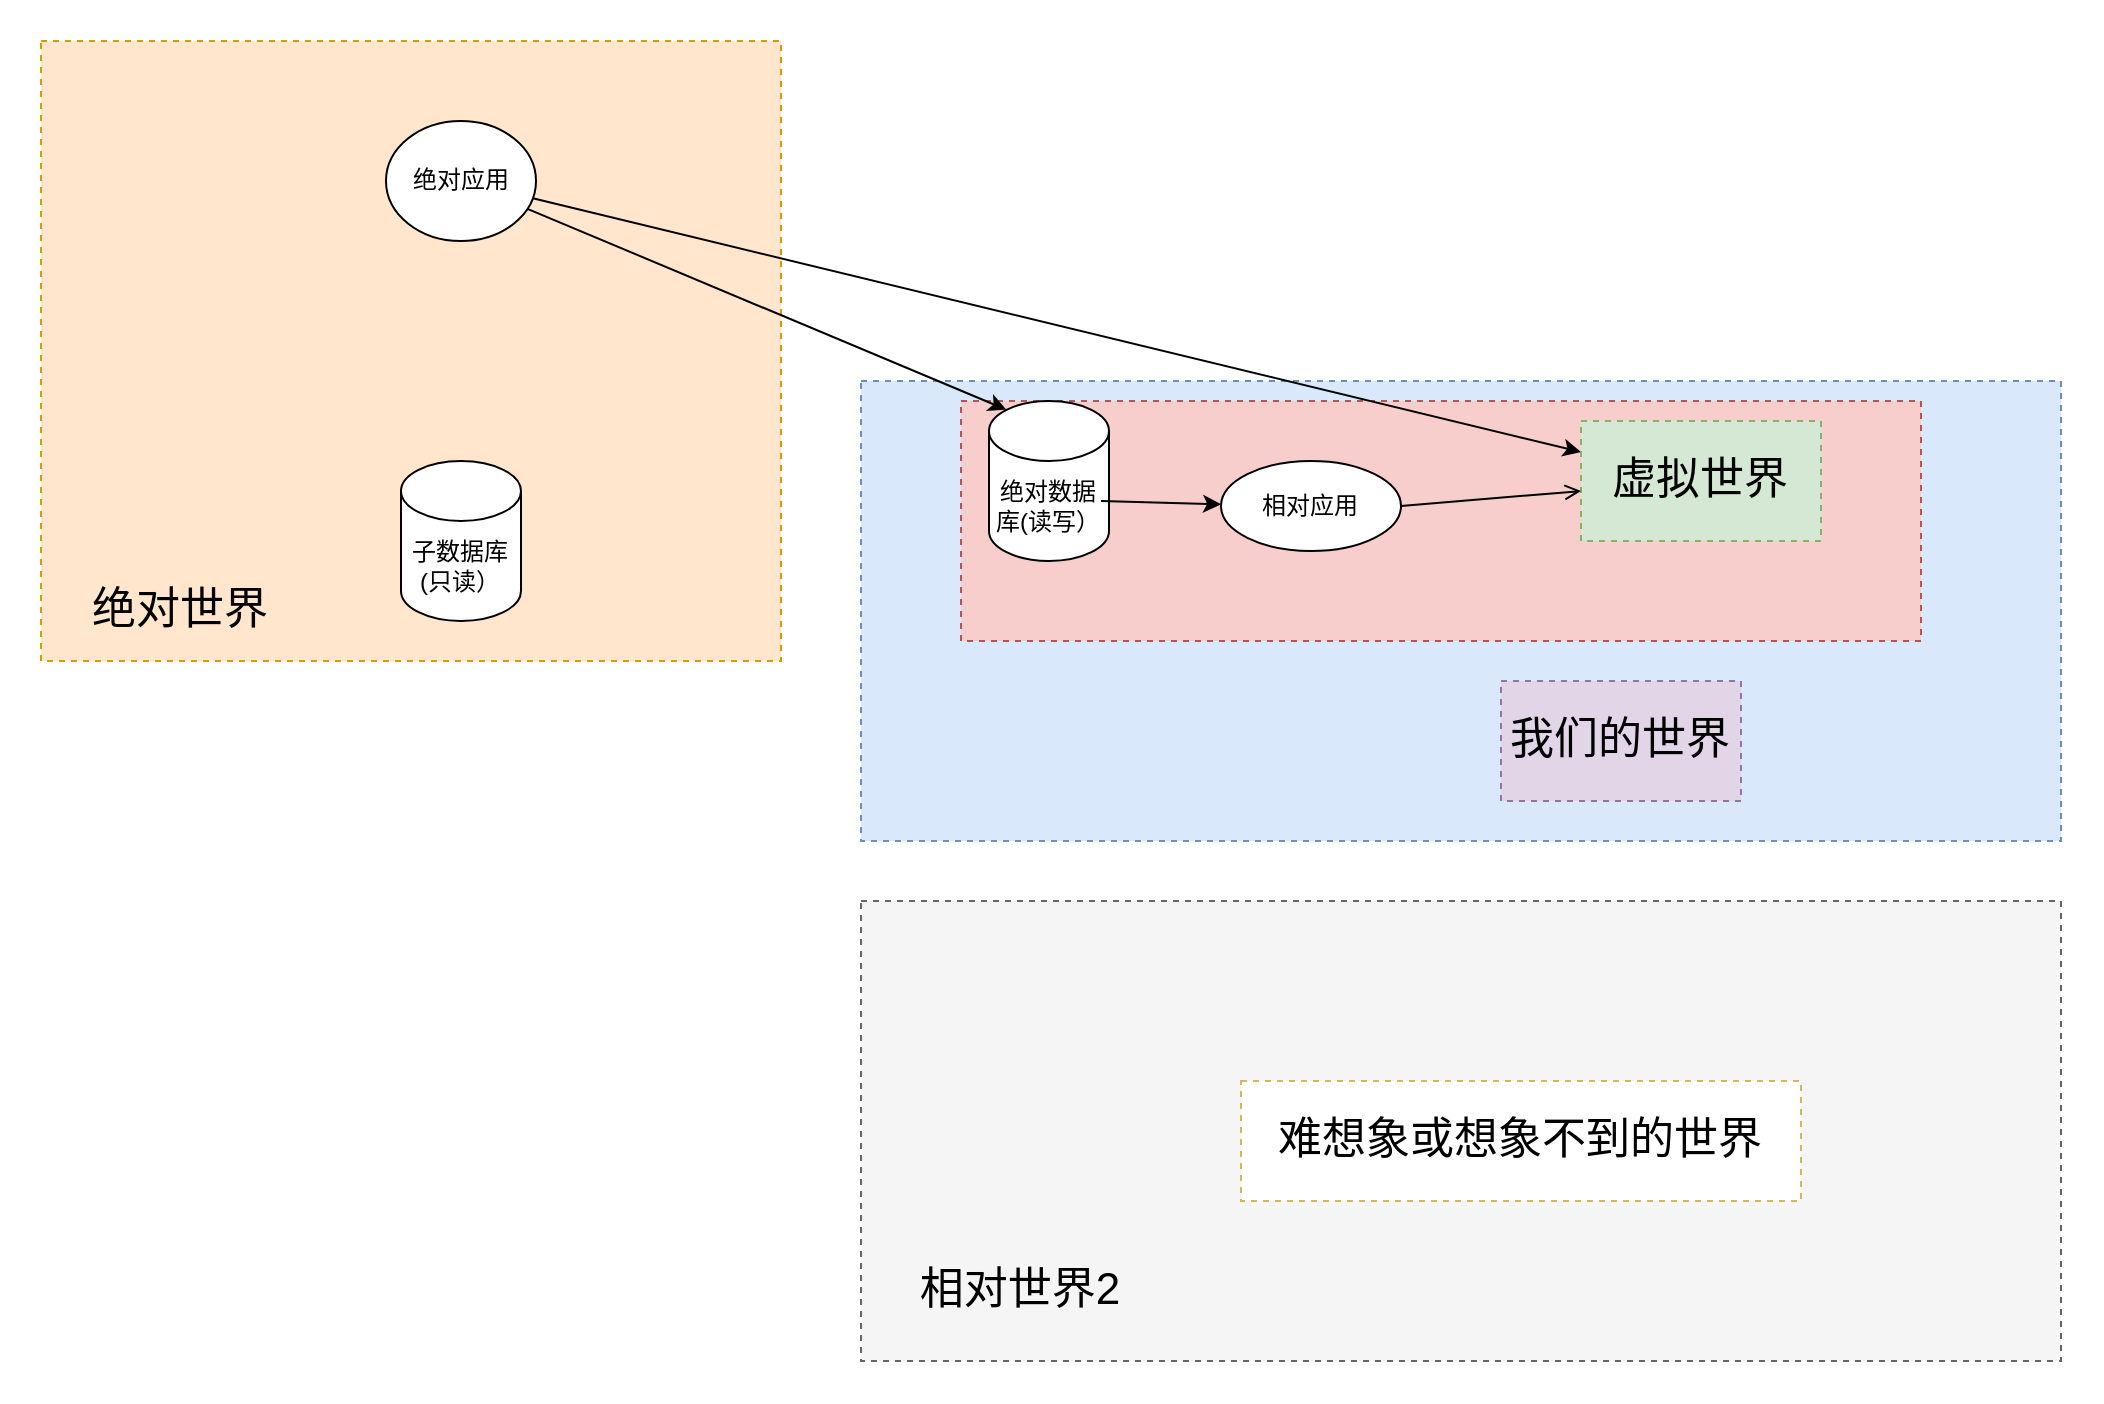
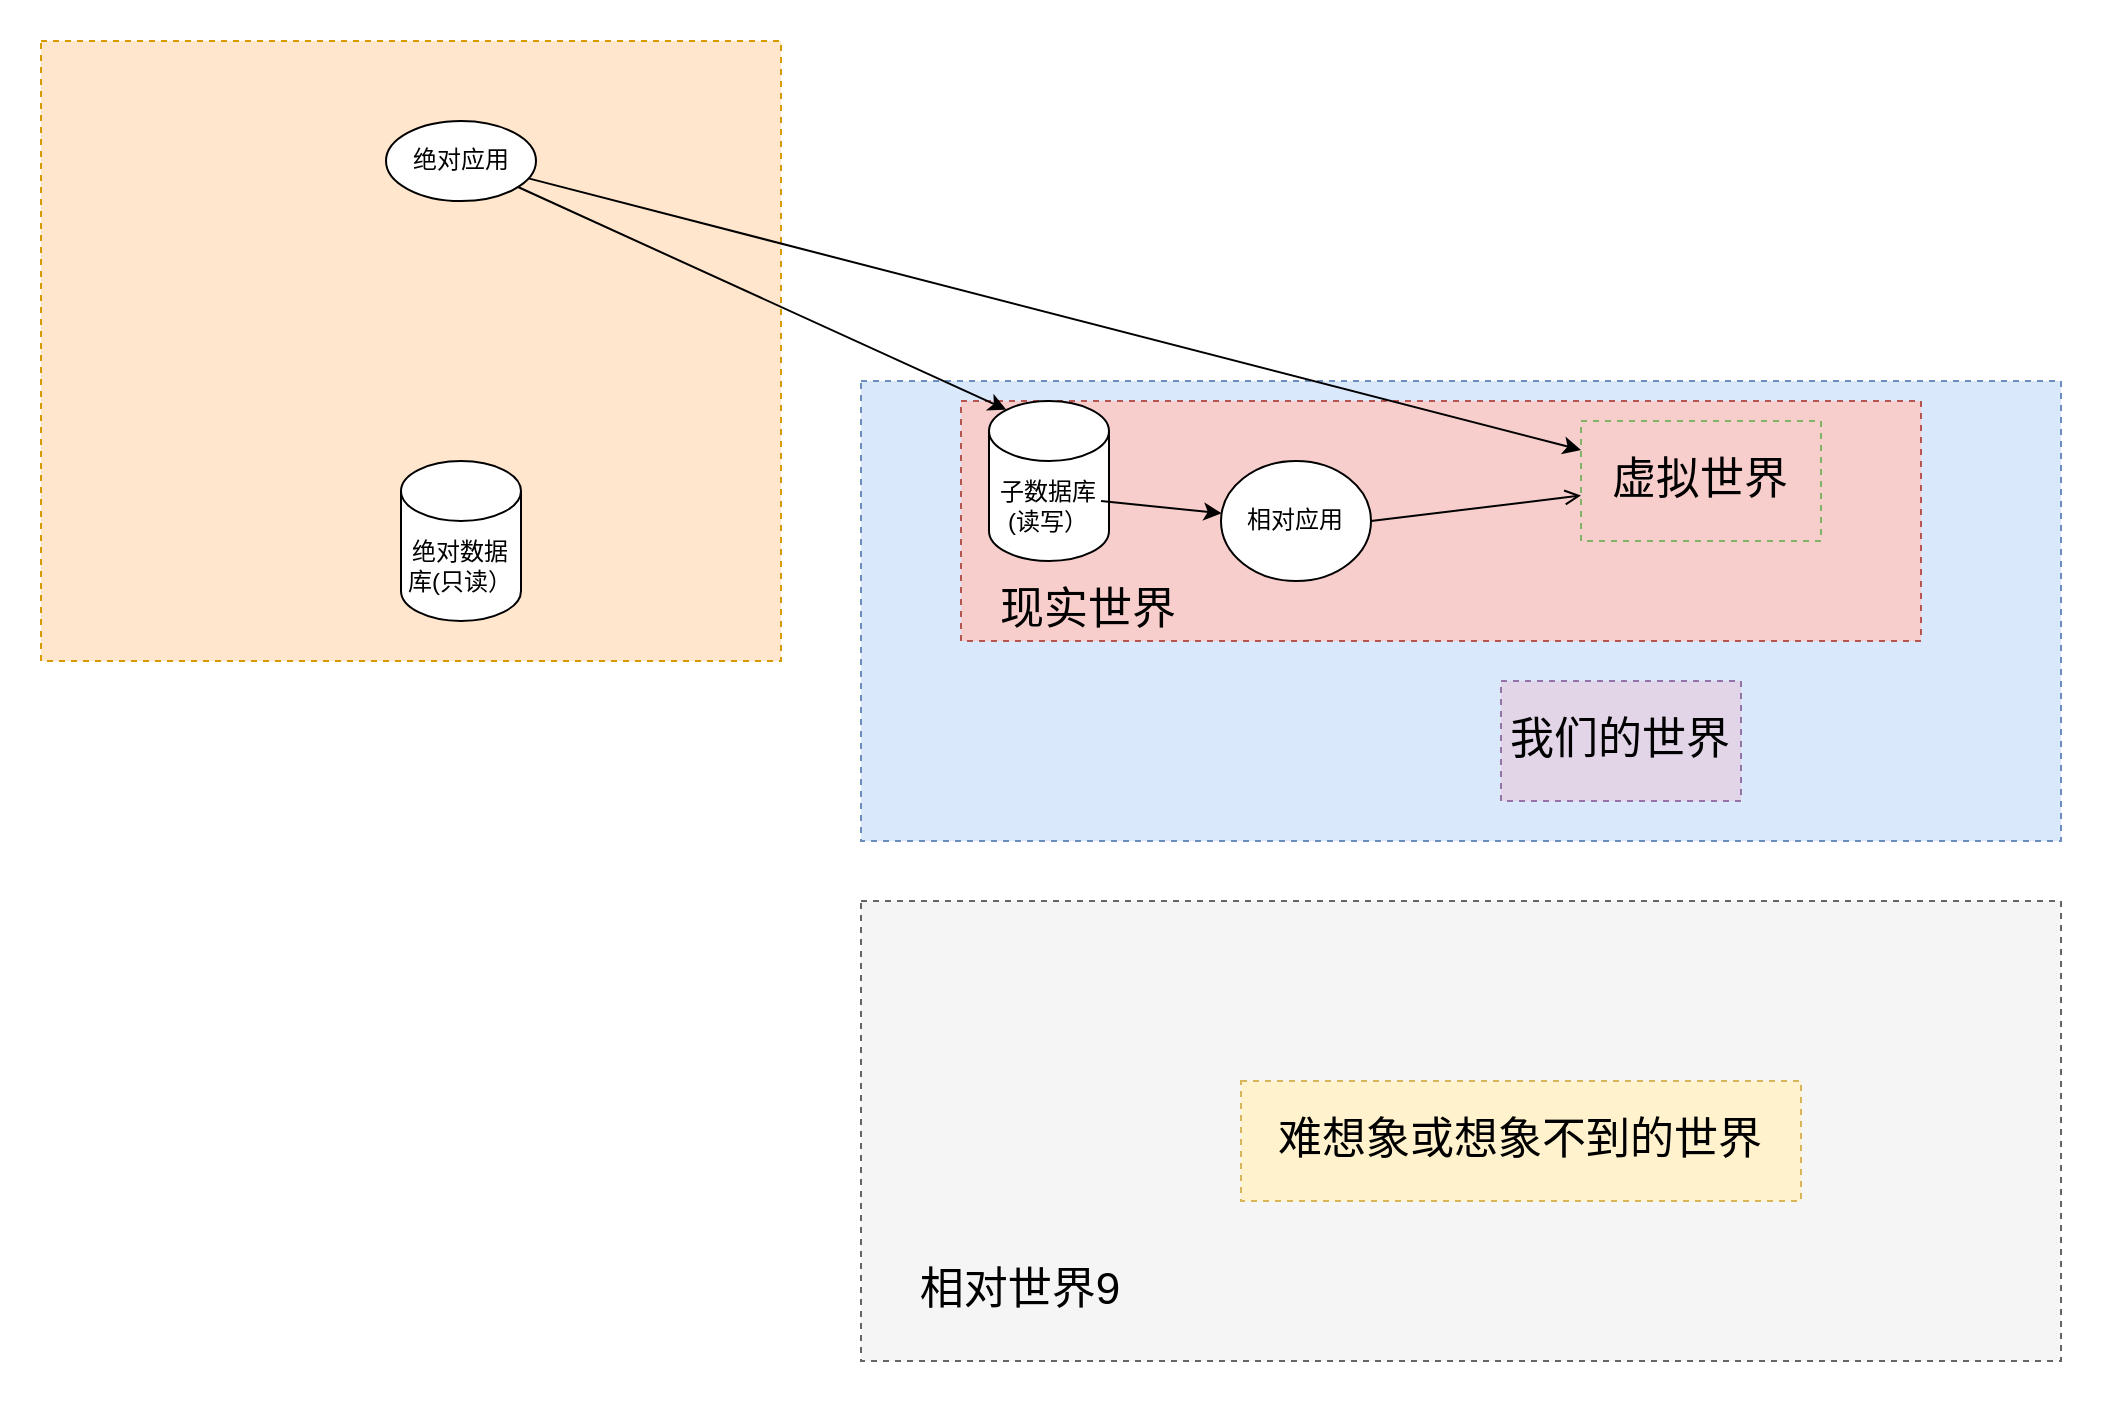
node "绝对应用": size 150x120 -> 150x80
node "虚拟世界": fillcolor #d5e8d4 -> #f8cecc
node "相对应用": size 180x90 -> 150x120
node "绝对数据库(读写）": label "绝对数据库(读写）" -> "子数据库(读写）"
node "子数据库(只读）": label "子数据库(只读）" -> "绝对数据库(只读）"
node "绝对世界": removed
node "现实世界": added
node "难想象或想象不到的世界": fillcolor #ffffff -> #fff2cc
node "相对世界2": label "相对世界2" -> "相对世界9"
